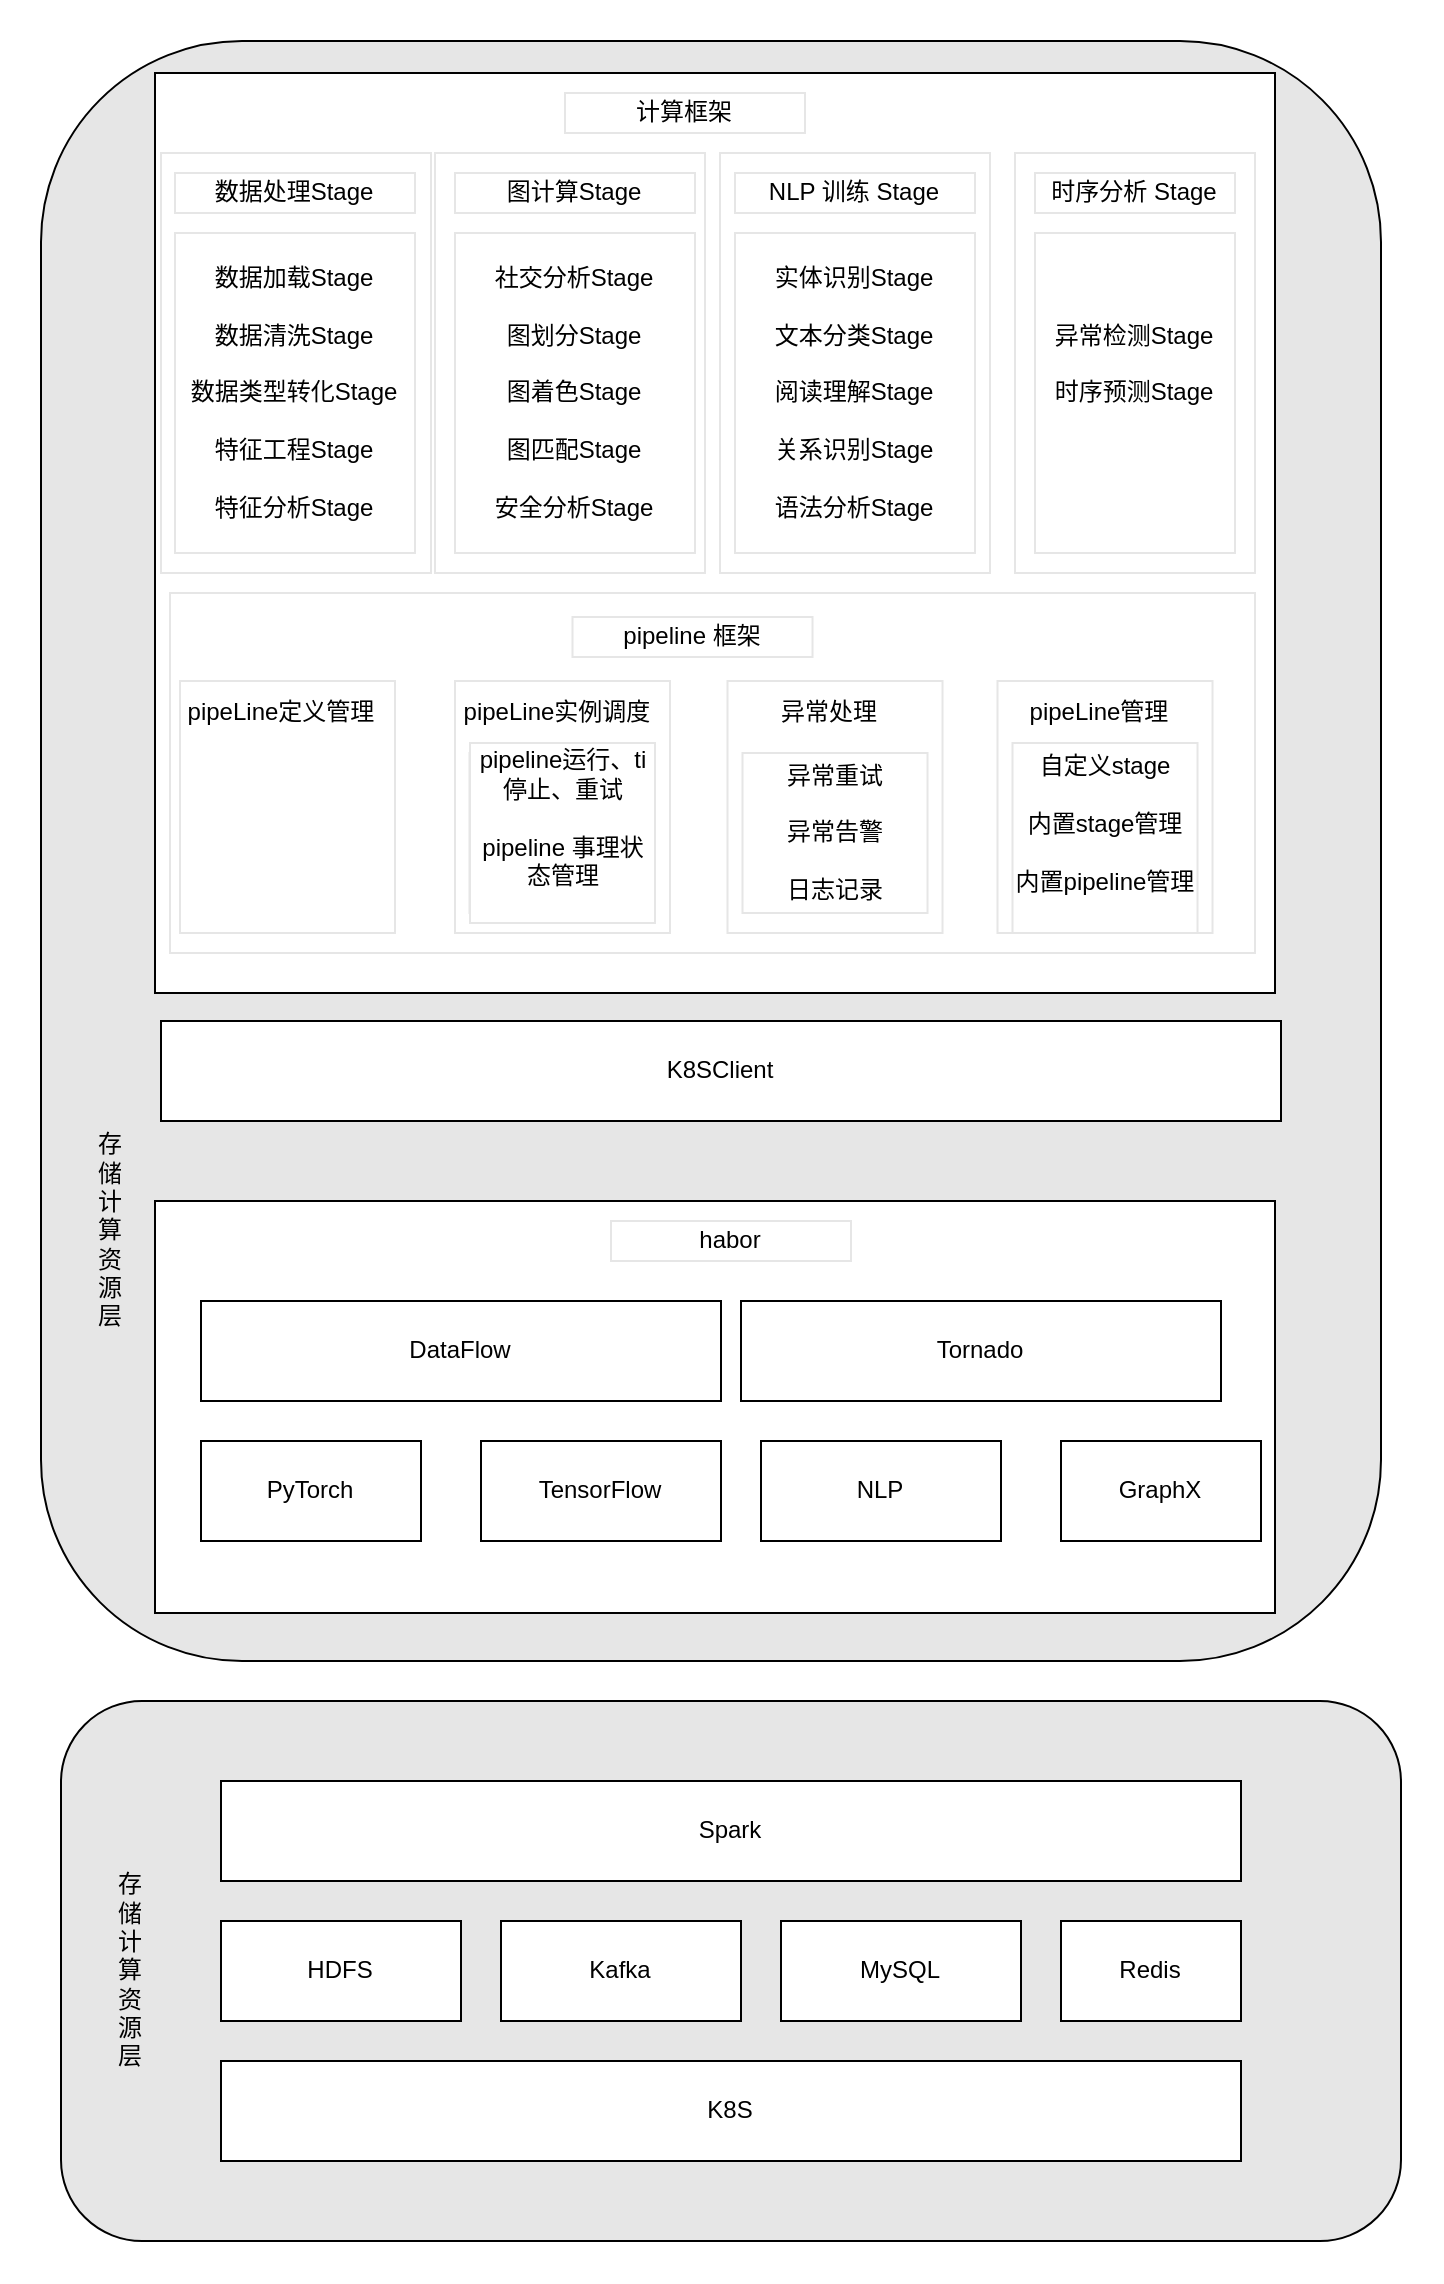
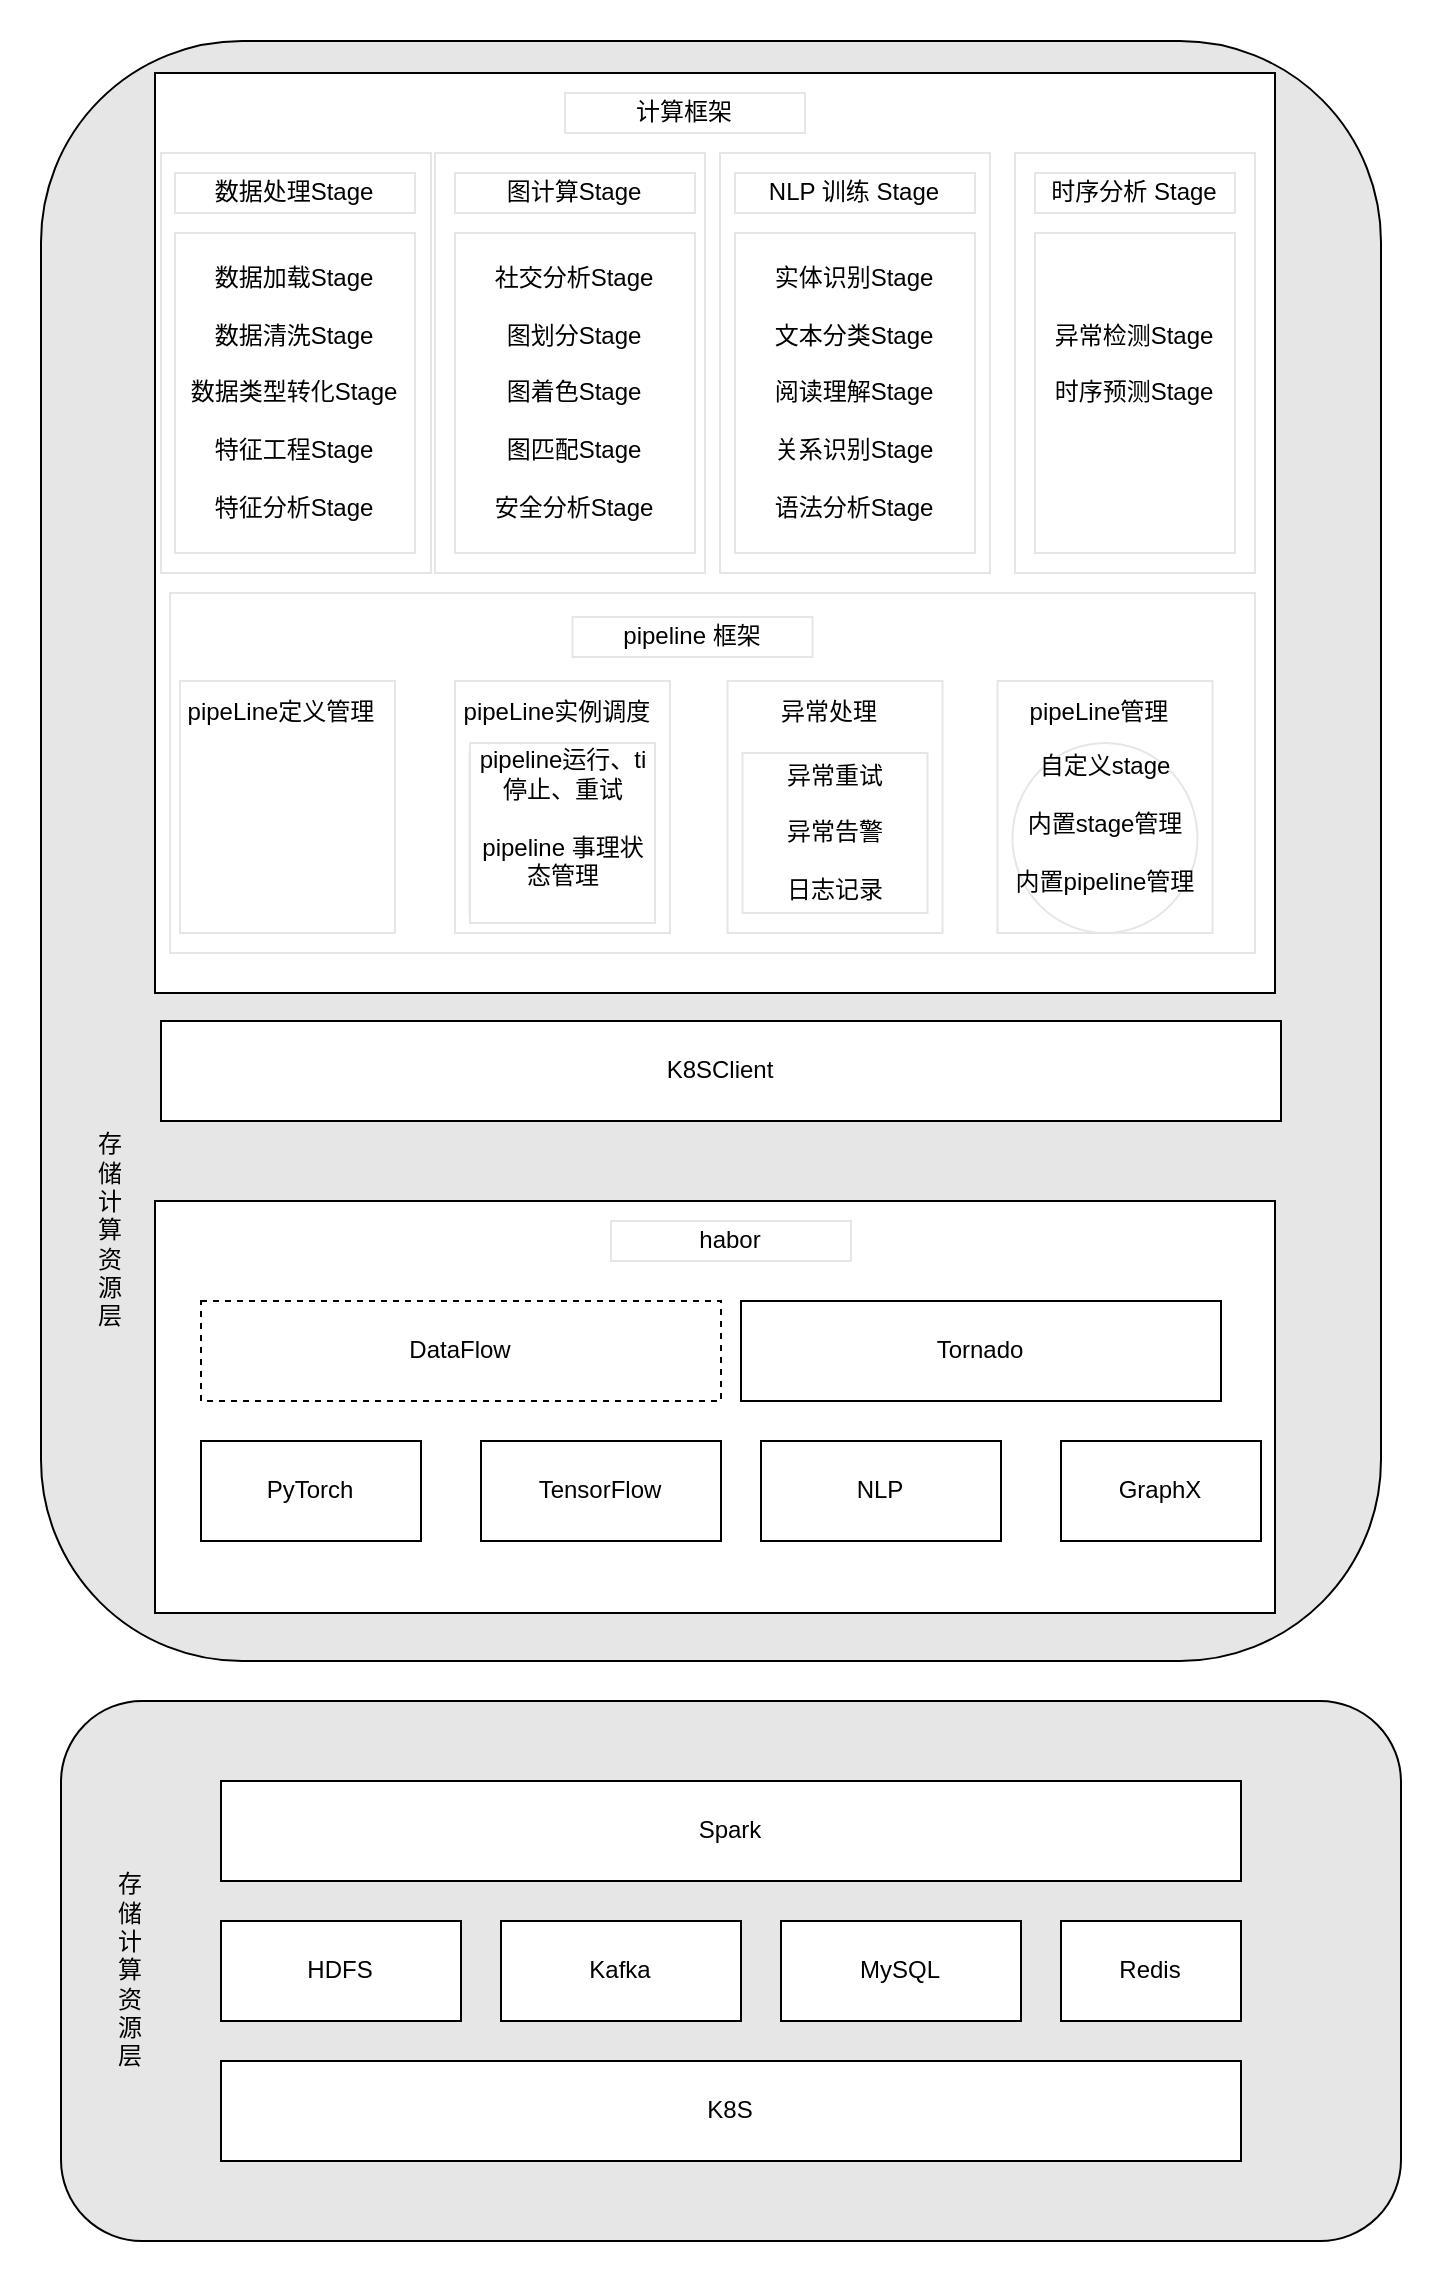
node "自定义stage 内置stage管理 内置pipeline管理": shape rectangle -> ellipse
node "DataFlow": style solid -> dashed
